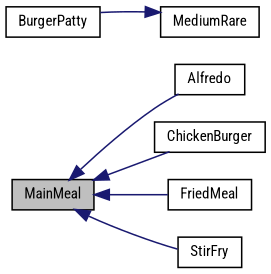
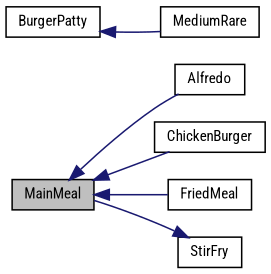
edge "BurgerPatty" -> "MediumRare": reversed
edge "StirFry" -> "MainMeal": reversed
